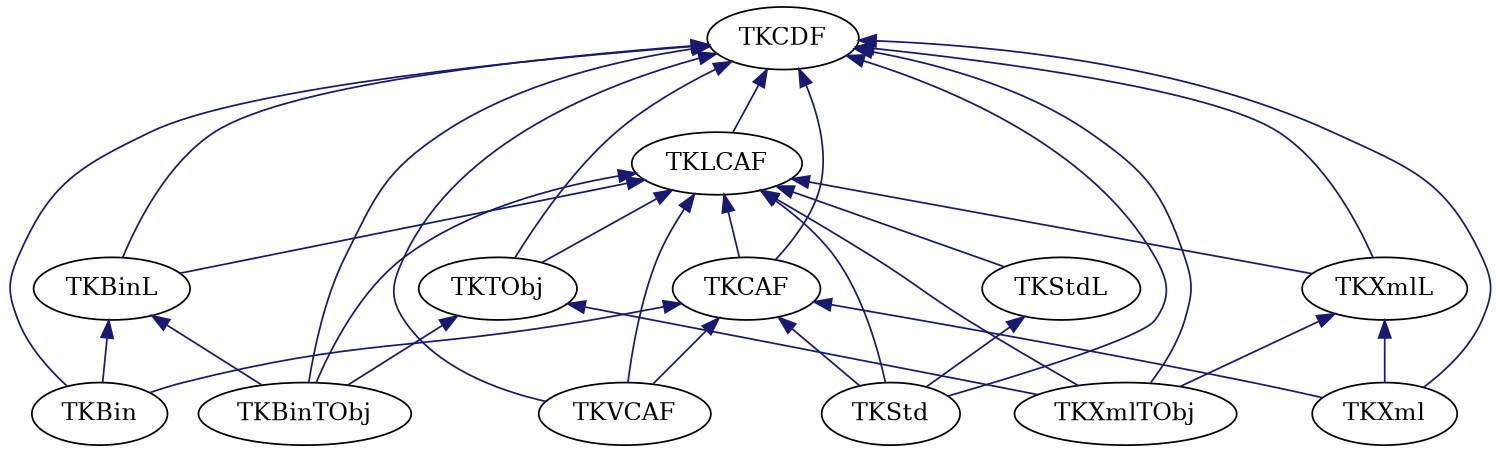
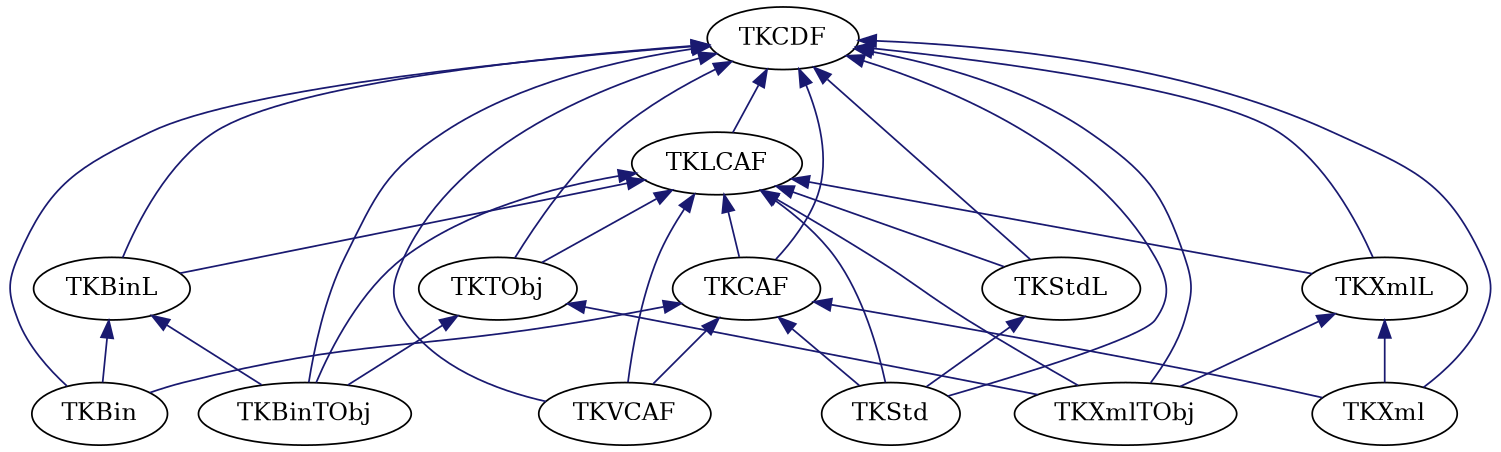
edge "TKStdL" -> "TKCDF": added
